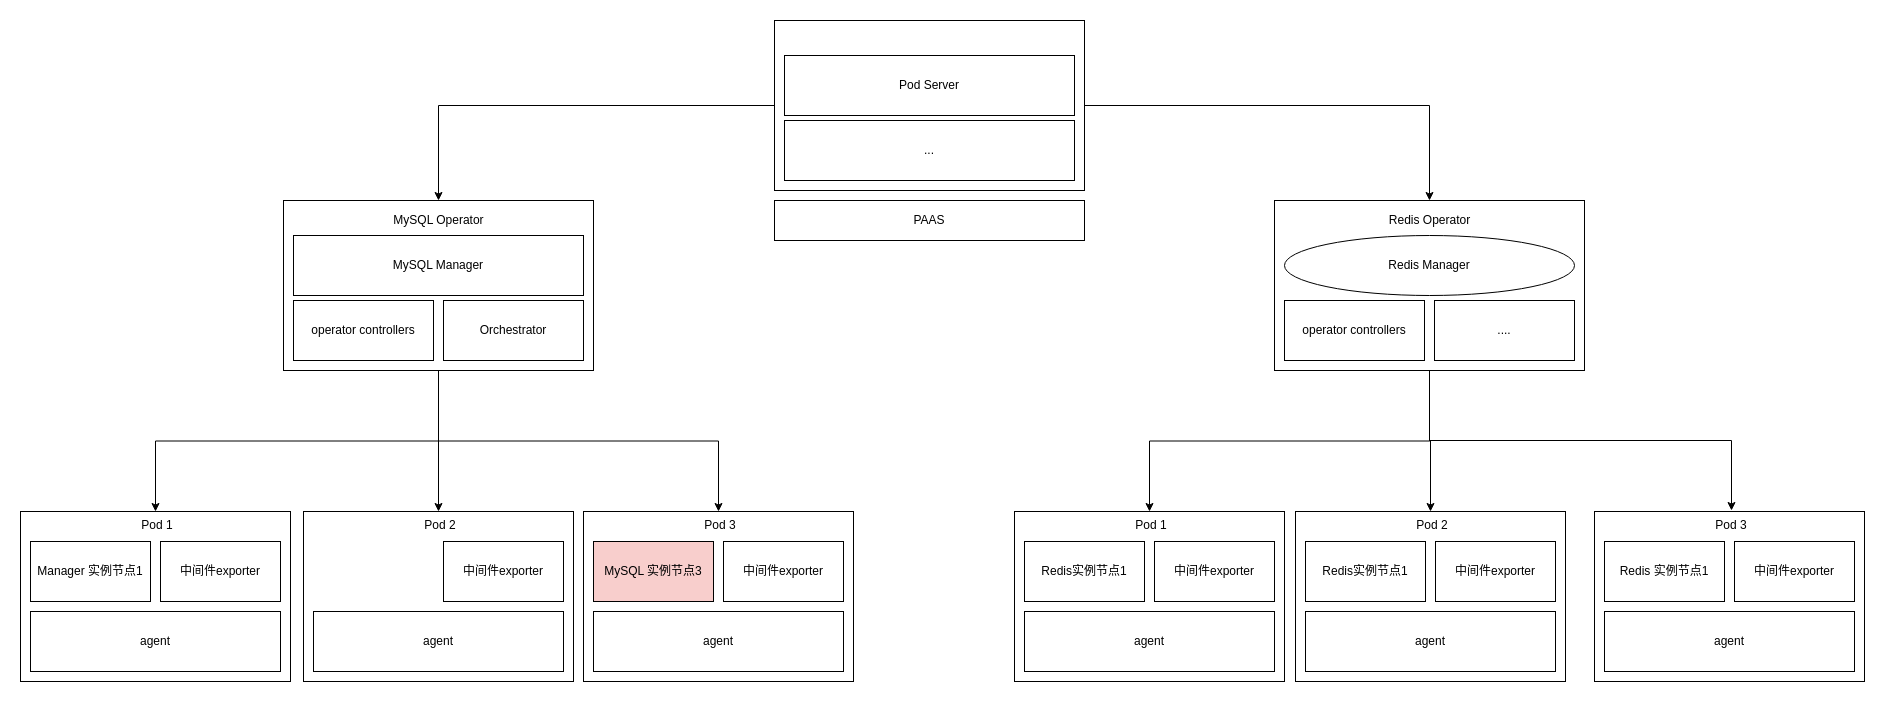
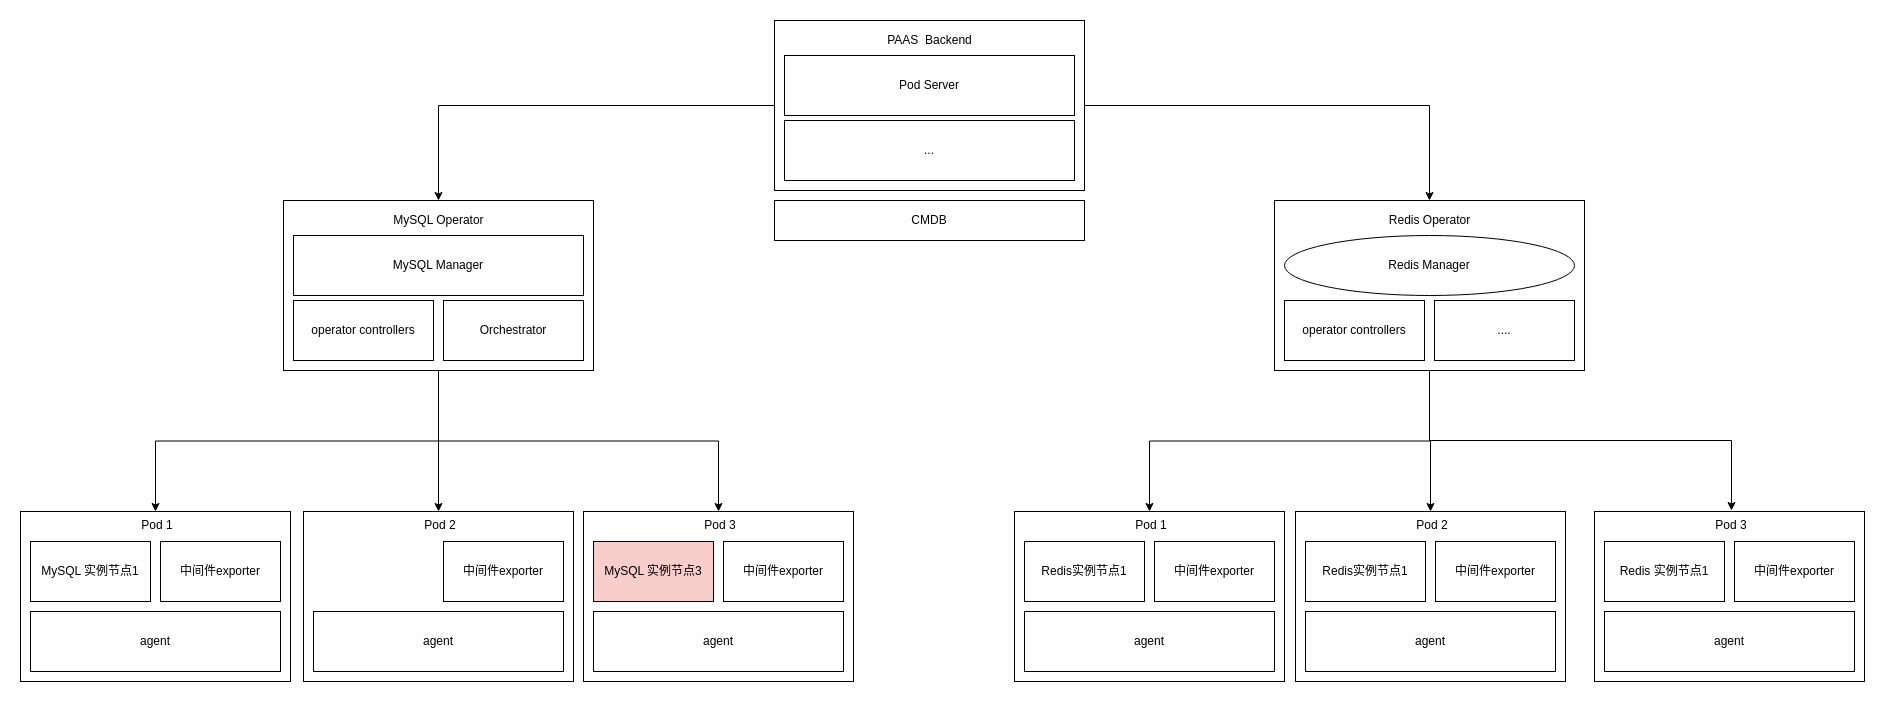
node "PAAS Backend": added
node "PAAS": label "PAAS" -> "CMDB"
node "Manager 实例节点1": label "Manager 实例节点1" -> "MySQL 实例节点1"
